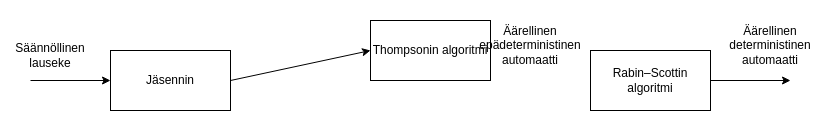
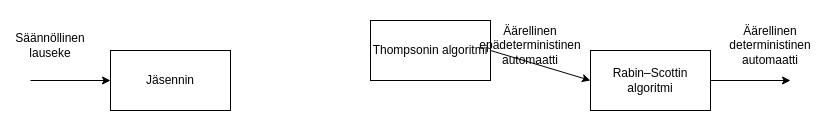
node "Säännöllinen lauseke": moved (51, 56) -> (51, 46)
edge "Thompsonin algoritmi" -> "Rabin–Scottin algoritmi": added
edge "Jäsennin" -> "Thompsonin algoritmi": removed
